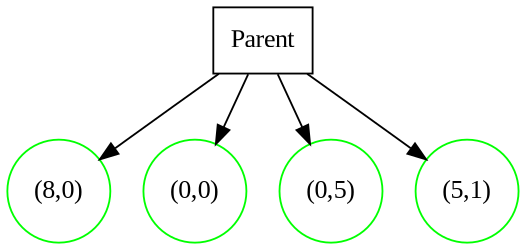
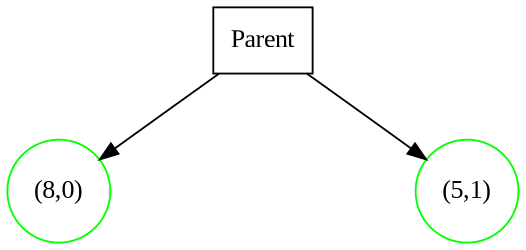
node "(0,0)": removed
node "(0,5)": removed
